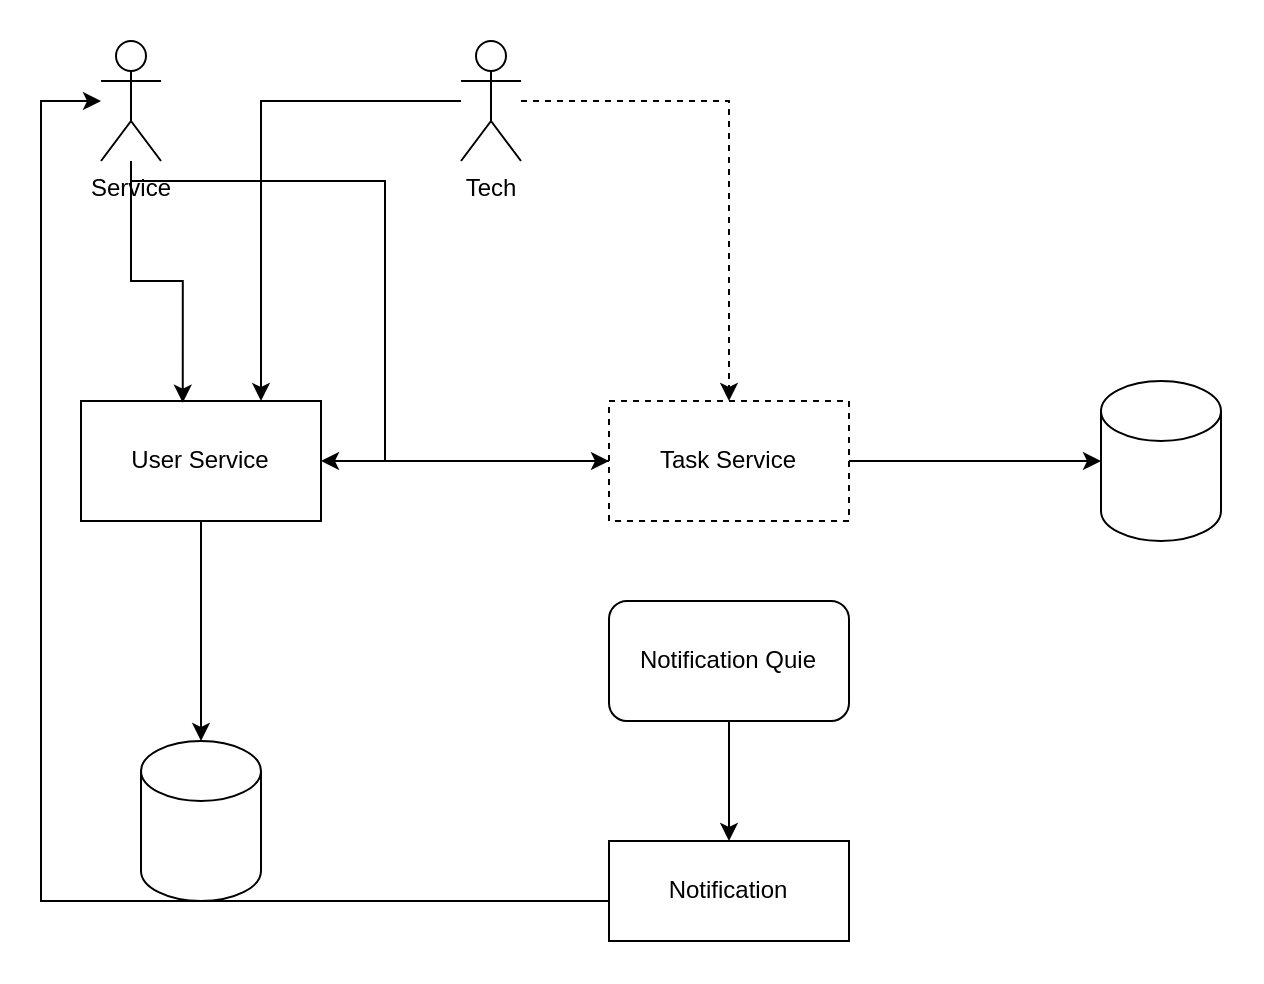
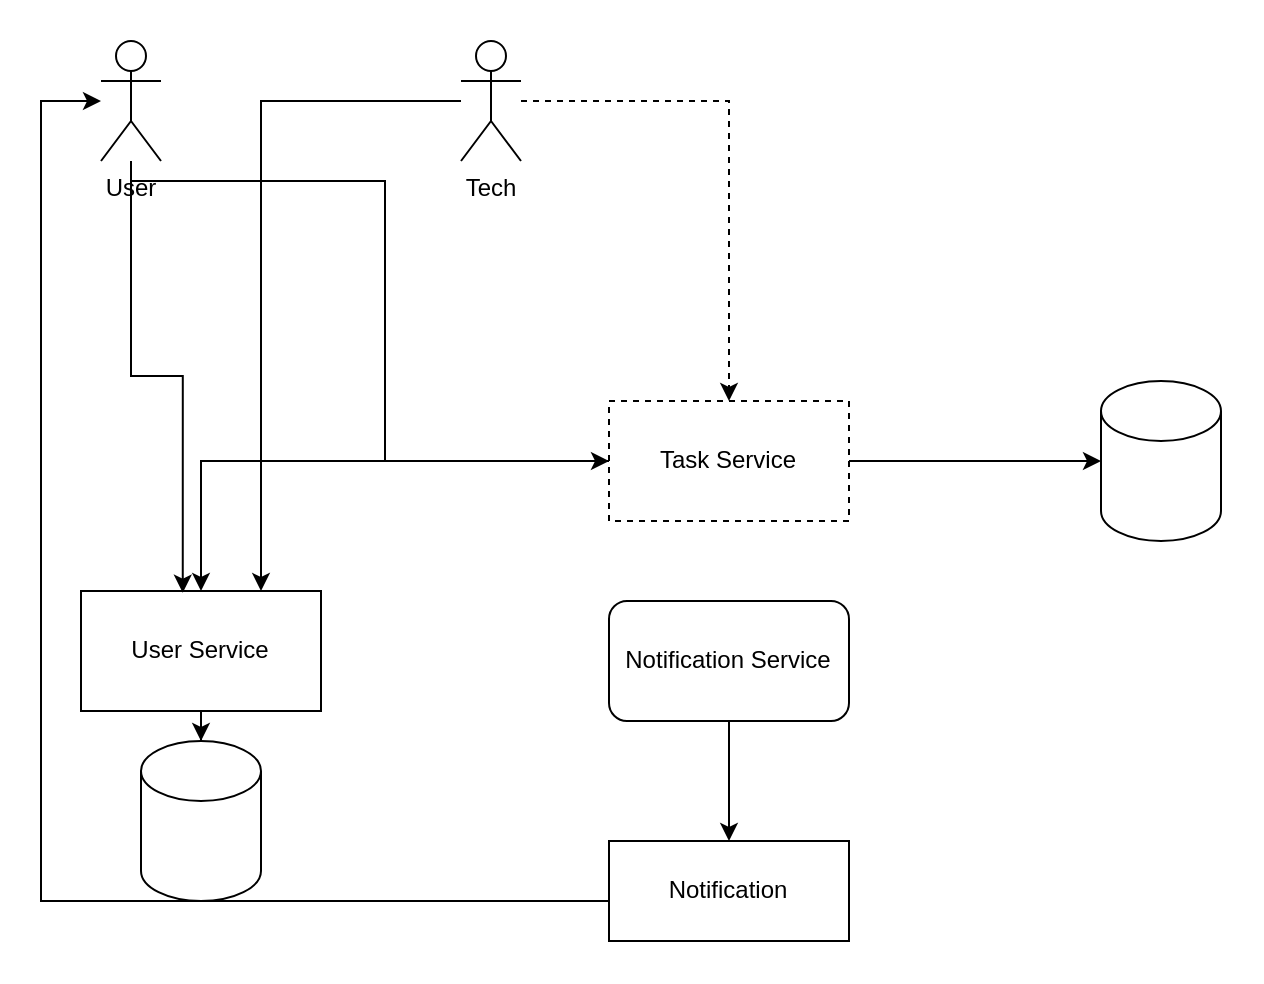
node "Service": label "Service" -> "User"
node "User Service": moved (201, 461) -> (201, 651)
node "Notification Quie": label "Notification Quie" -> "Notification Service"
